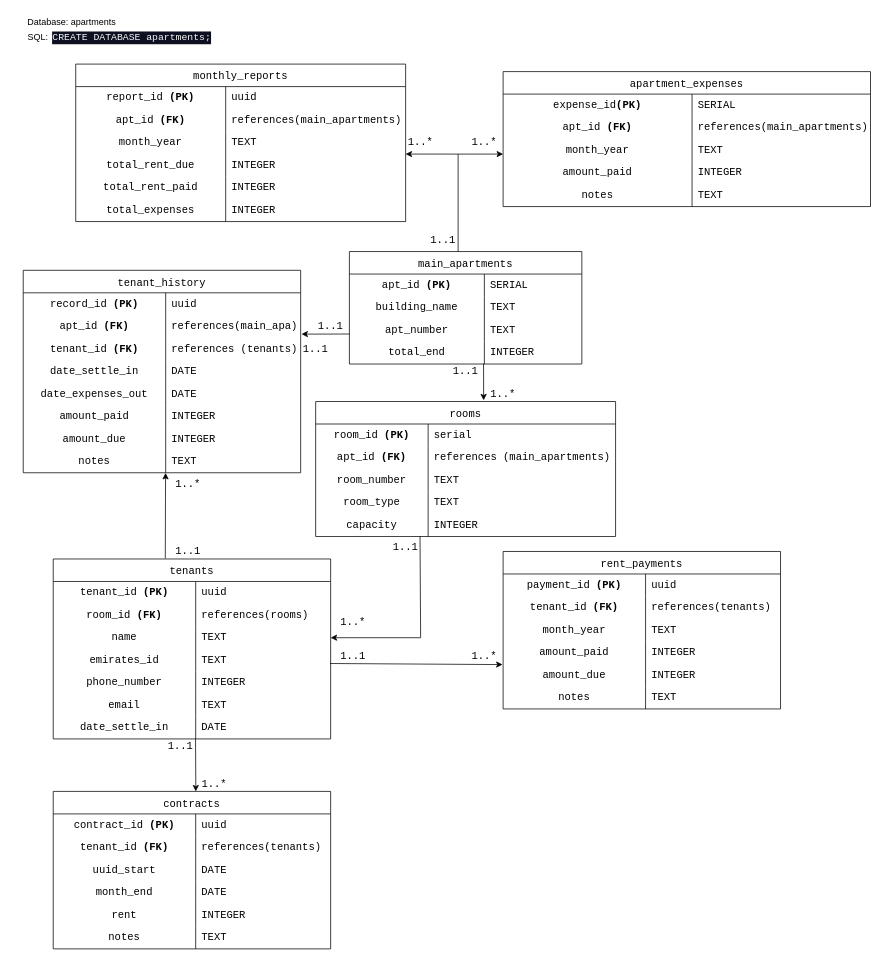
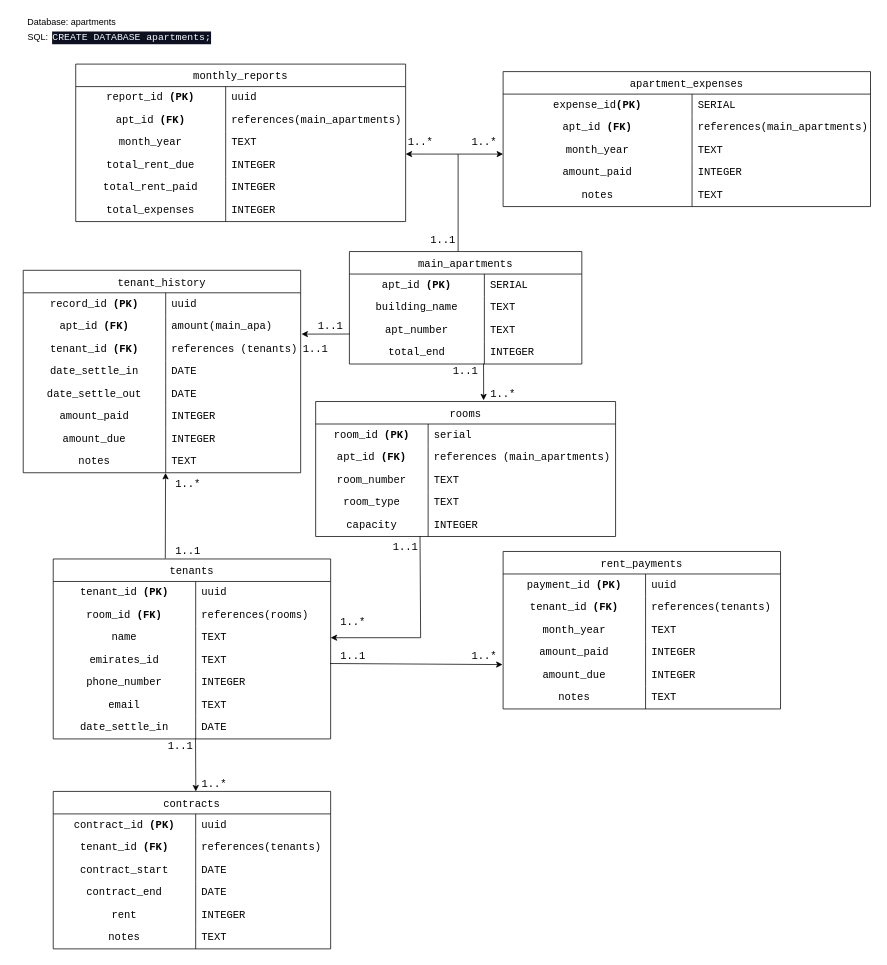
node "references(main_apa)": label "references(main_apa)" -> "amount(main_apa)"
node "date_expenses_out": label "date_expenses_out" -> "date_settle_out"
node "uuid_start": label "uuid_start" -> "contract_start"
node "month_end": label "month_end" -> "contract_end"
